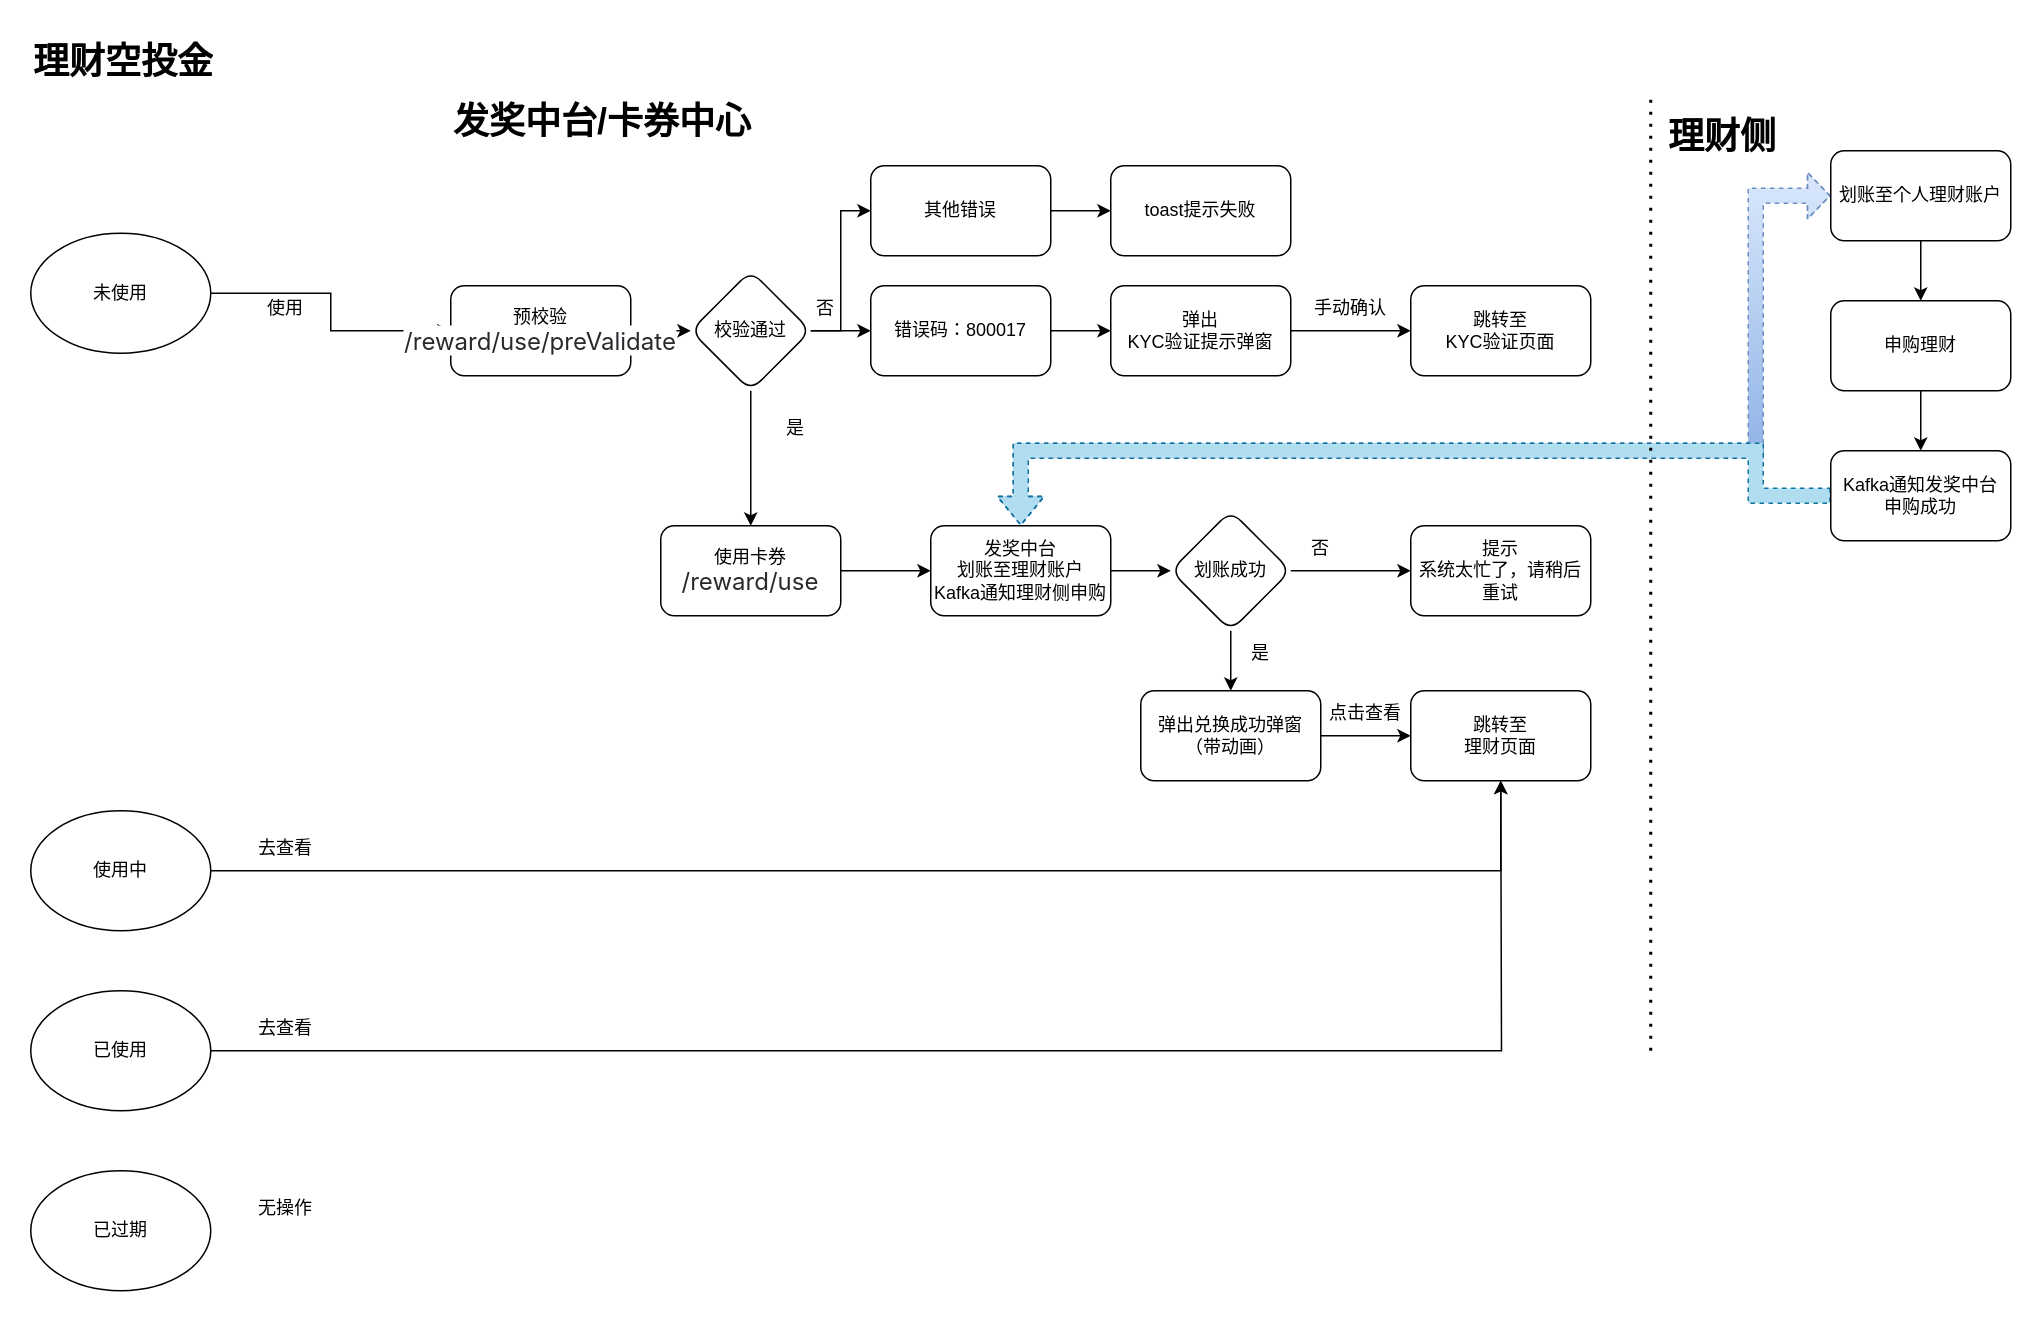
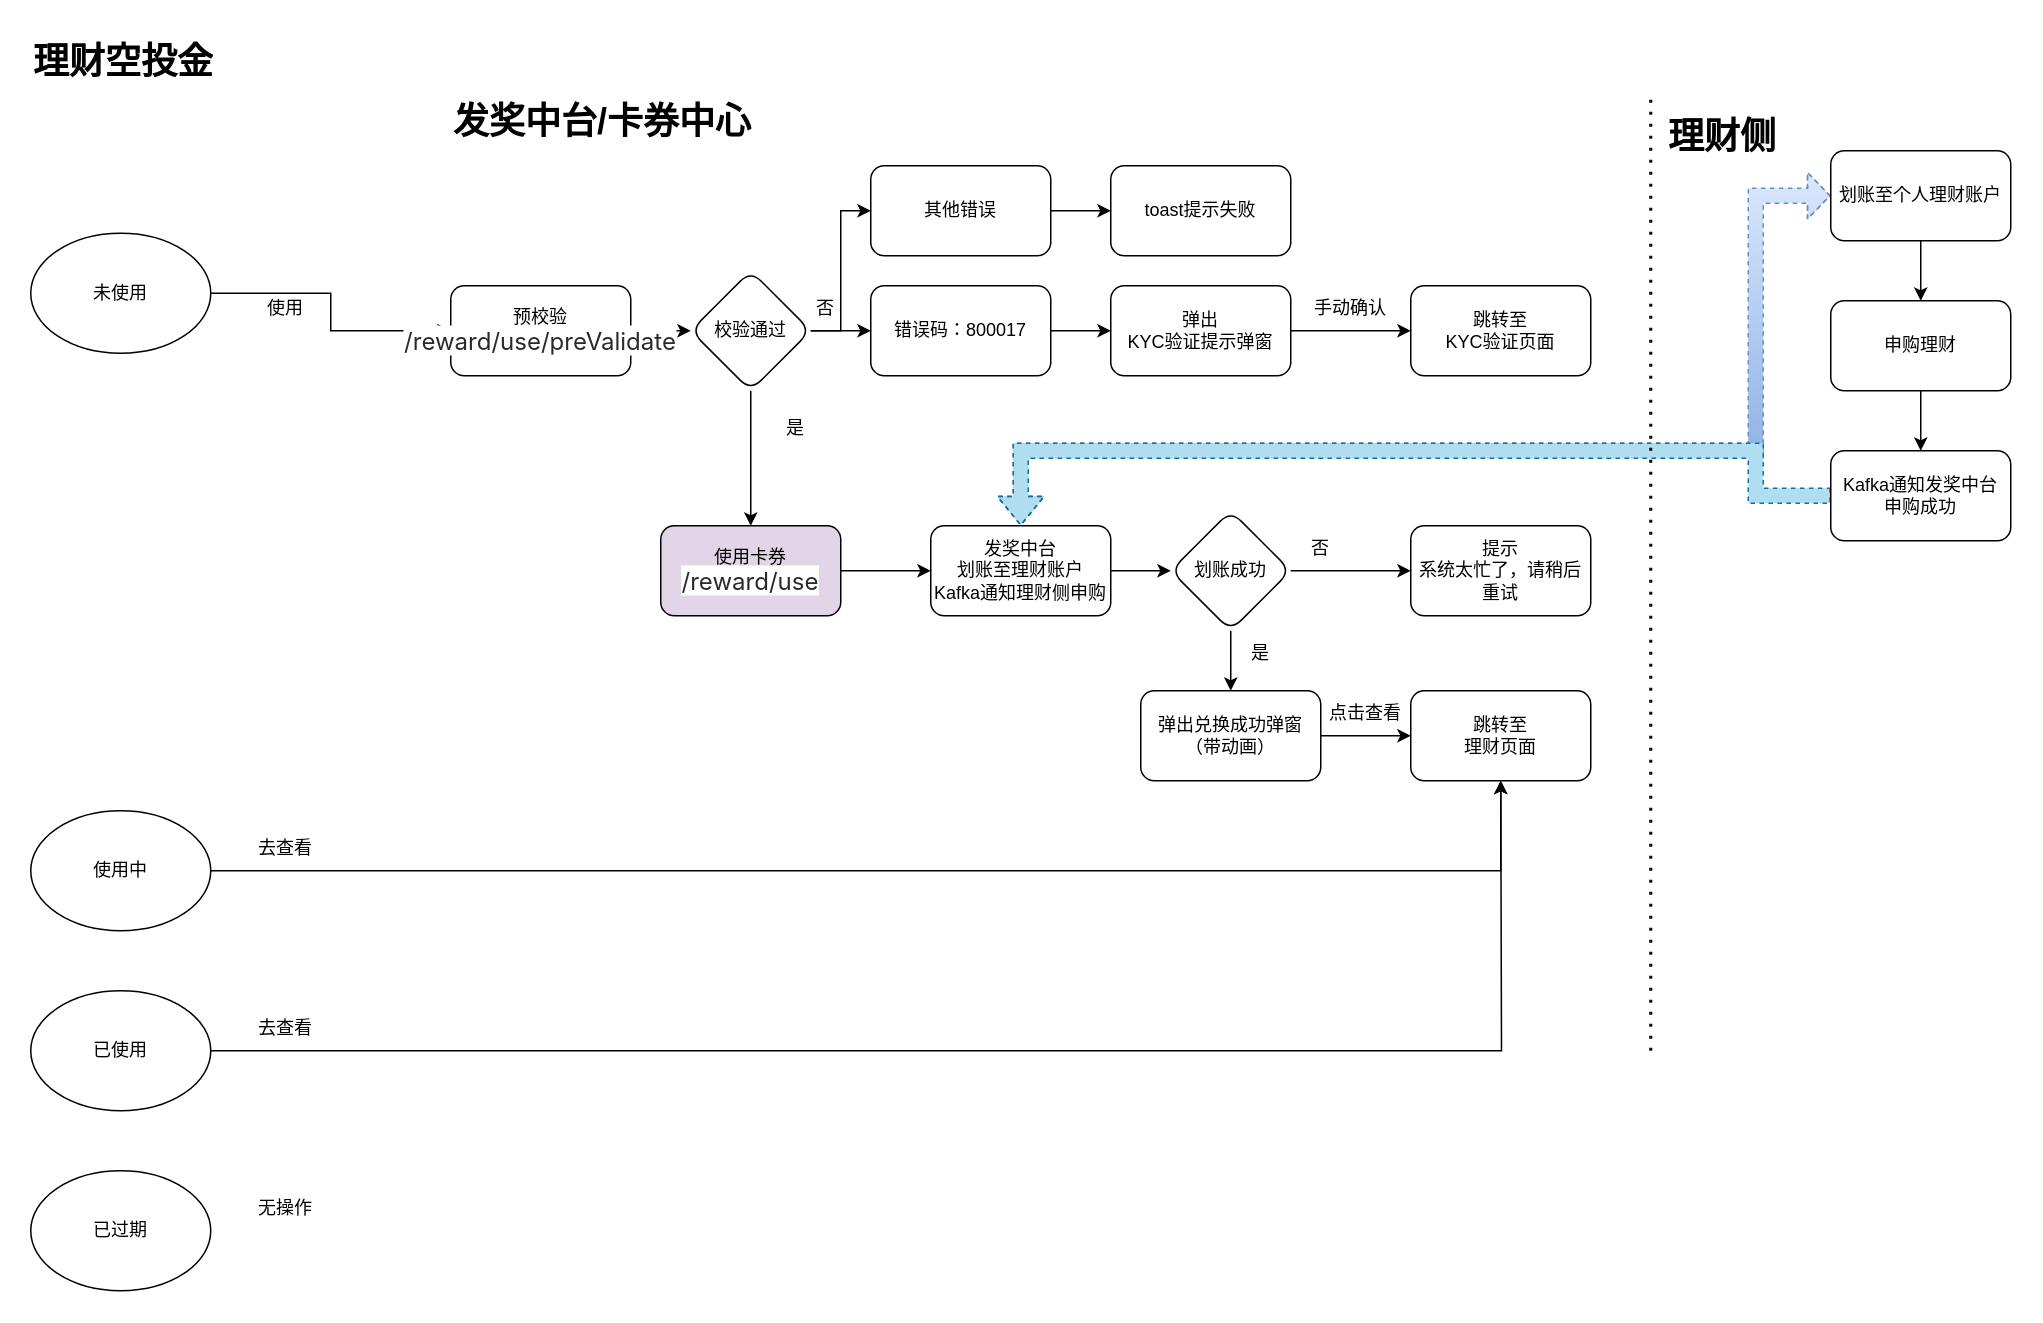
node "使用卡券 /reward/use": fillcolor #ffffff -> #e1d5e7
